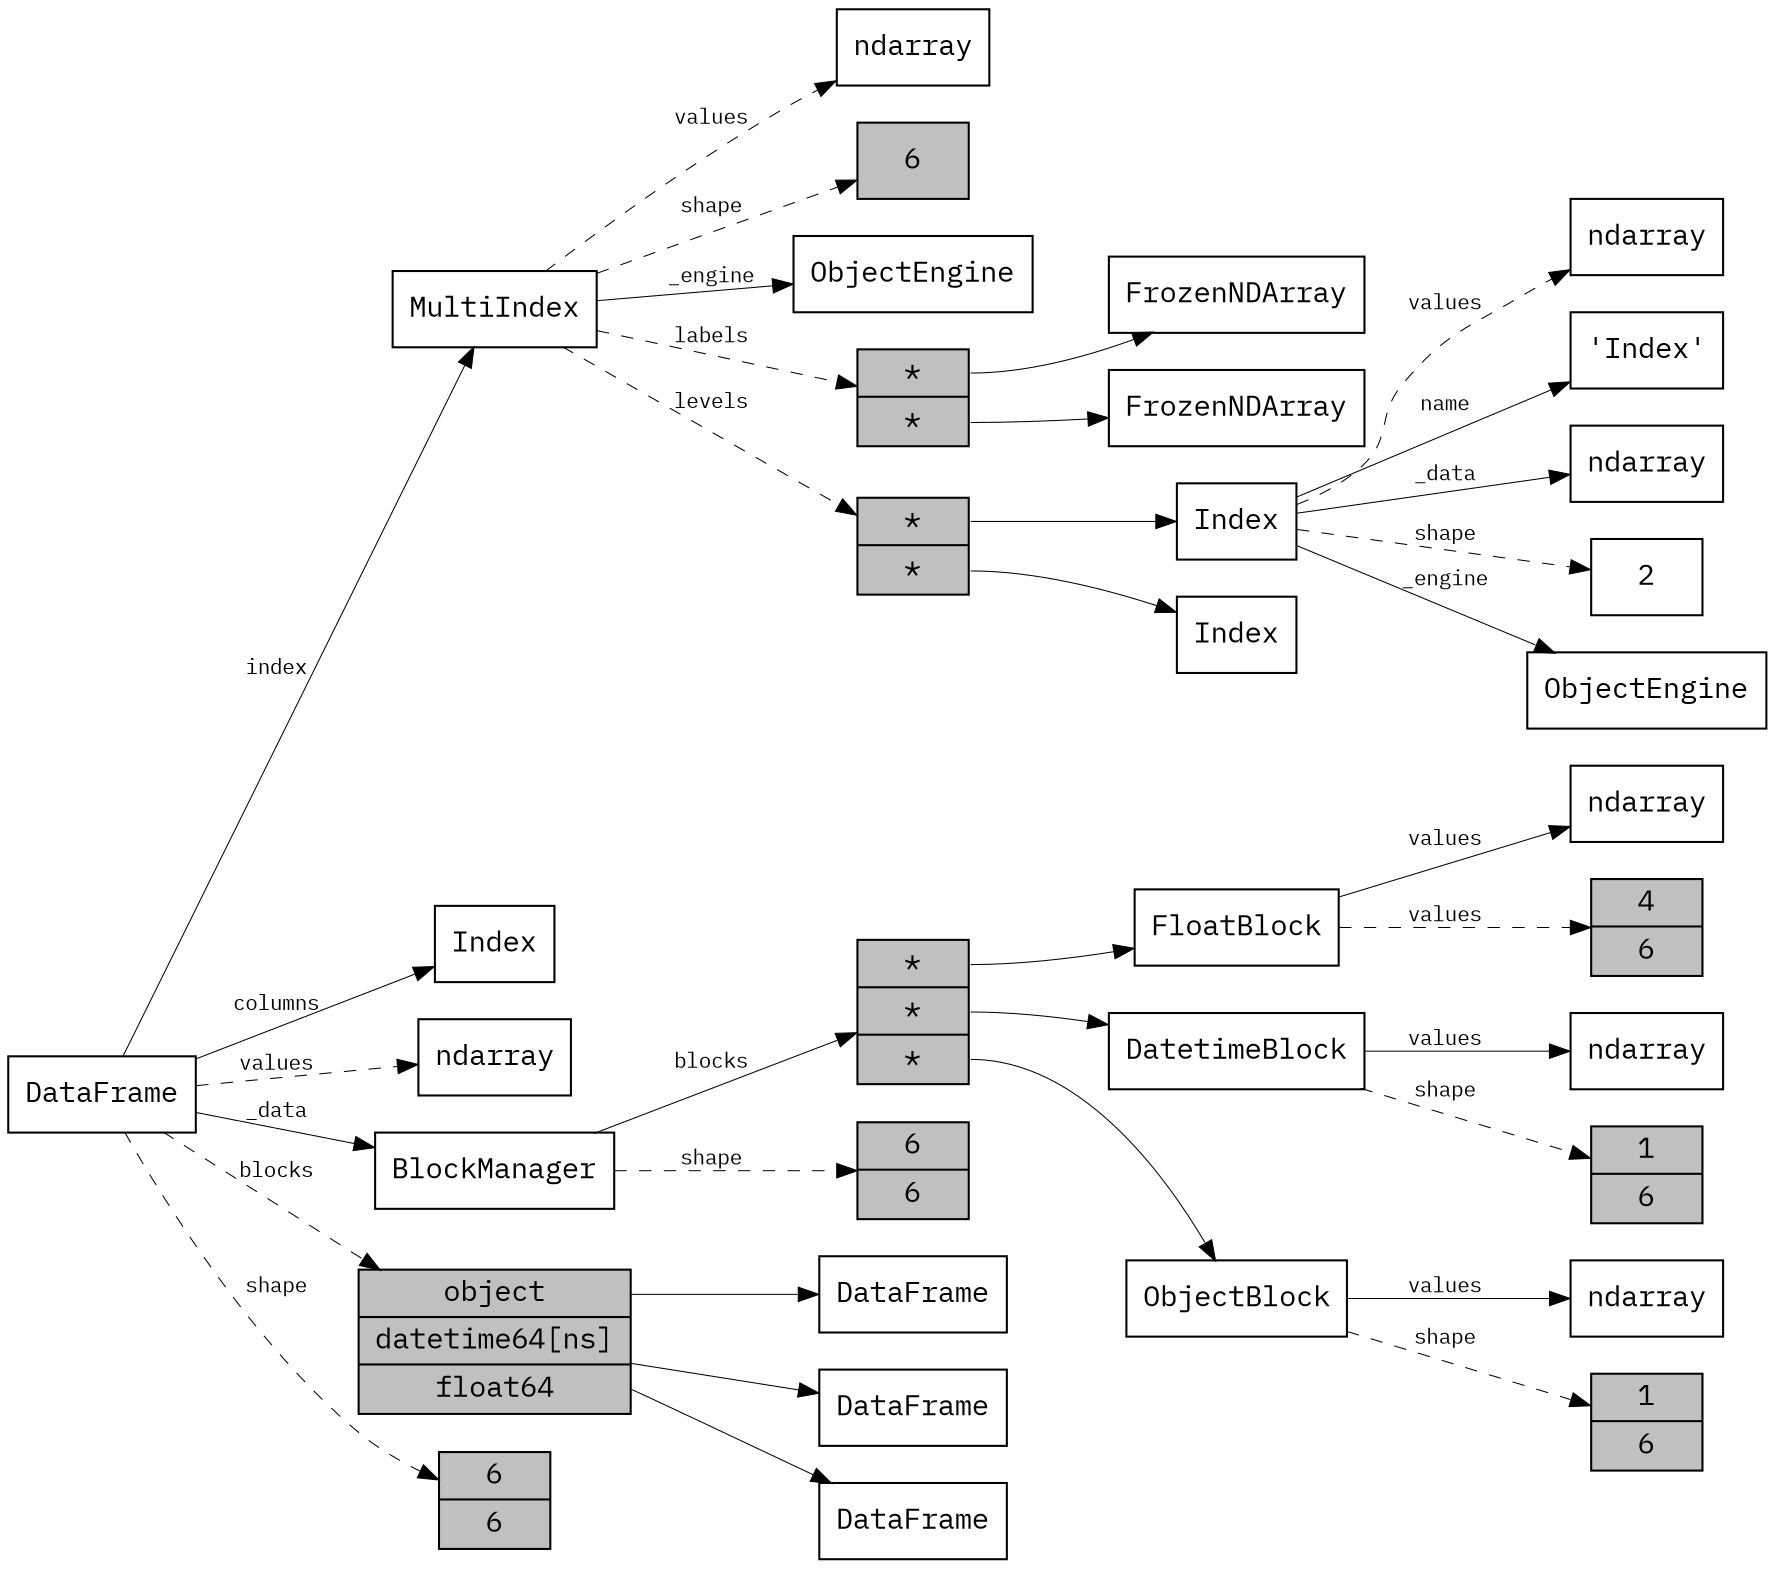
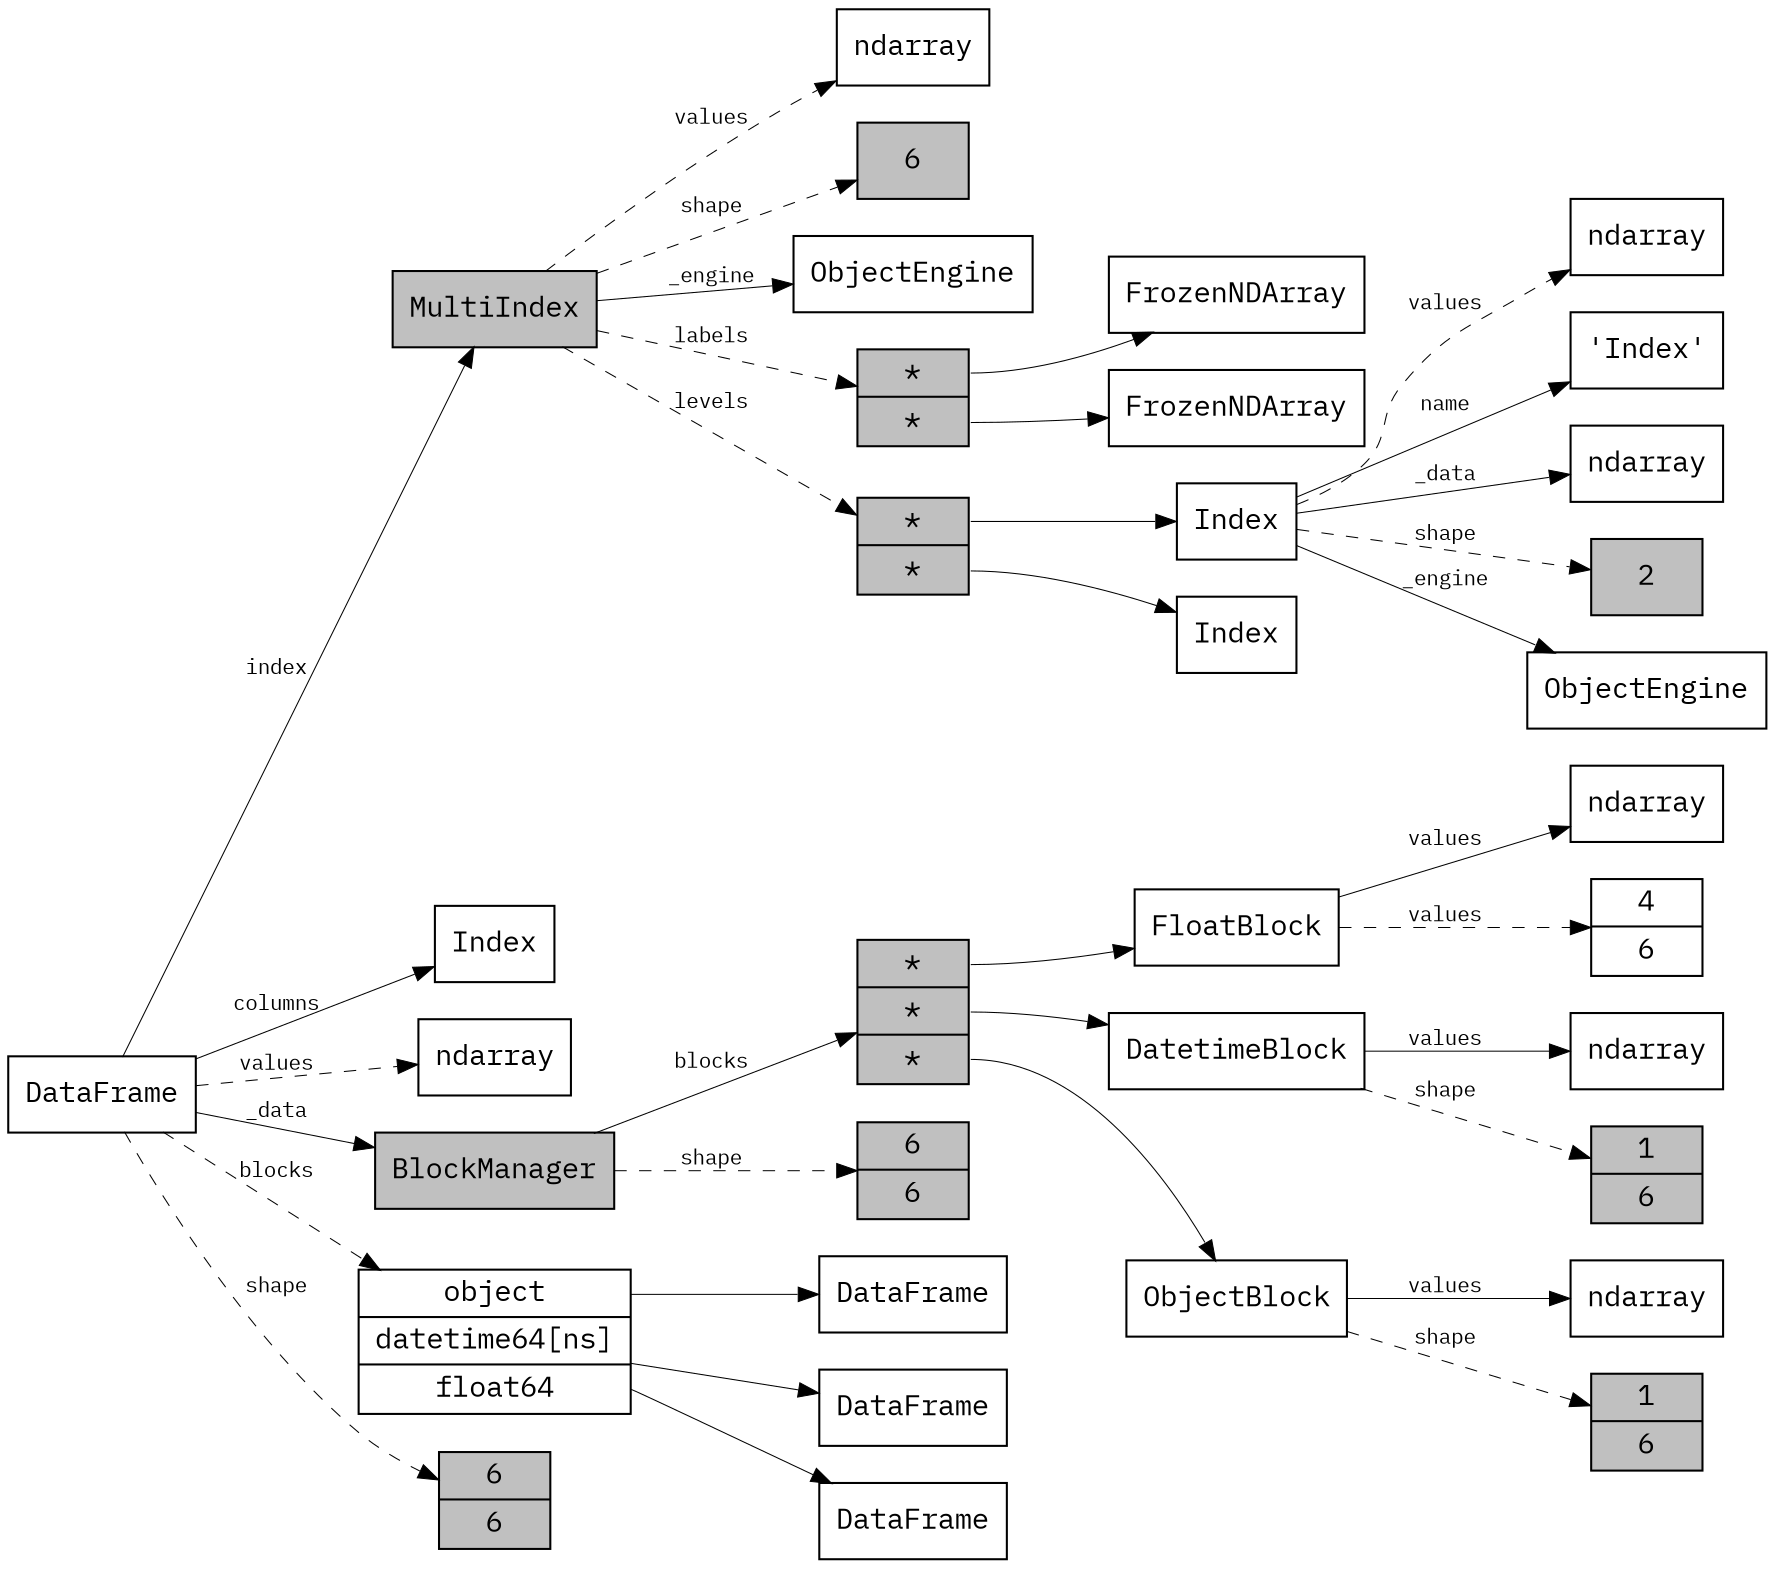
node "MultiIndex": fillcolor white -> gray
node "2": fillcolor white -> gray
node "4": fillcolor gray -> white
node "BlockManager": fillcolor white -> gray
node "object": fillcolor gray -> white
